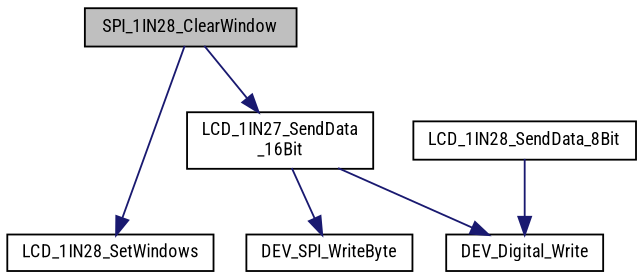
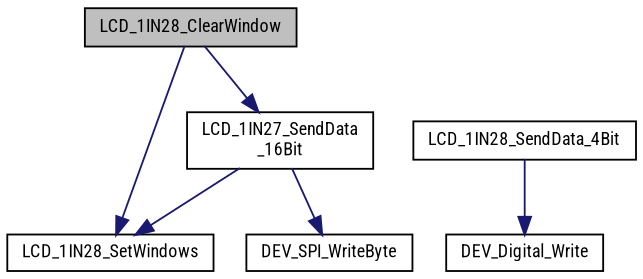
node "SPI_1IN28_ClearWindow": label "SPI_1IN28_ClearWindow" -> "LCD_1IN28_ClearWindow"
node "LCD_1IN28_SendData_8Bit": label "LCD_1IN28_SendData_8Bit" -> "LCD_1IN28_SendData_4Bit"
edge "LCD_1IN27_SendData _16Bit" -> "DEV_Digital_Write": now "LCD_1IN27_SendData _16Bit" -> "LCD_1IN28_SetWindows"
